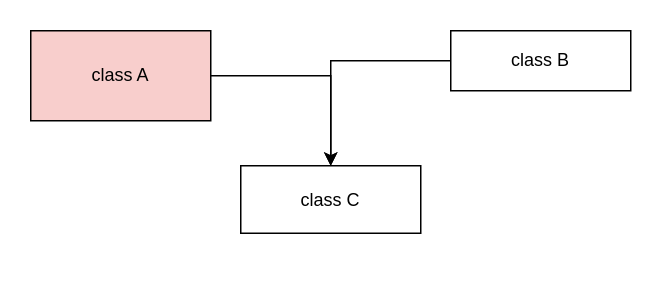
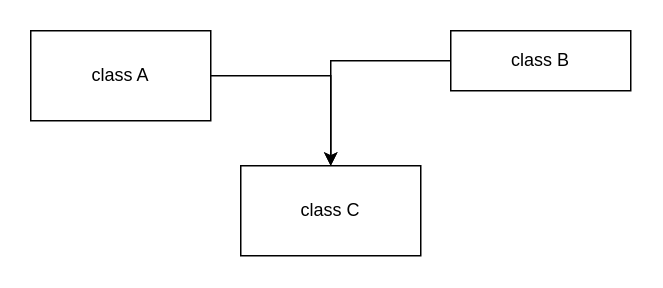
node "class A": fillcolor #f8cecc -> #ffffff
node "class C": size 180x68 -> 180x90
